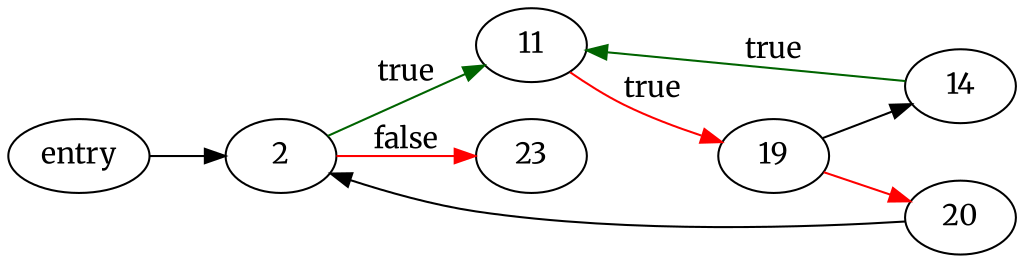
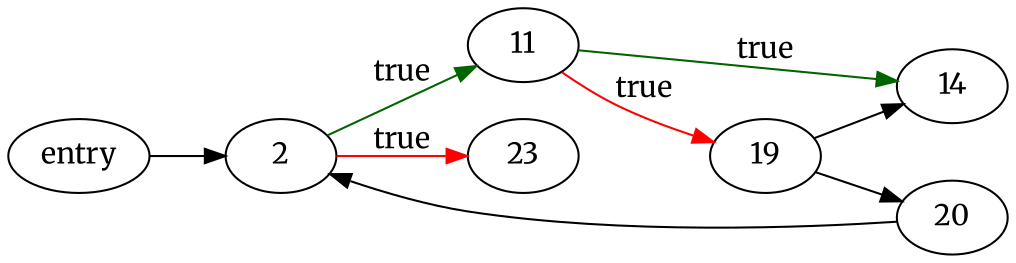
edge "14" -> "11": reversed
edge "2" -> "23": label "false" -> "true"
edge "19" -> "20": color red -> black
